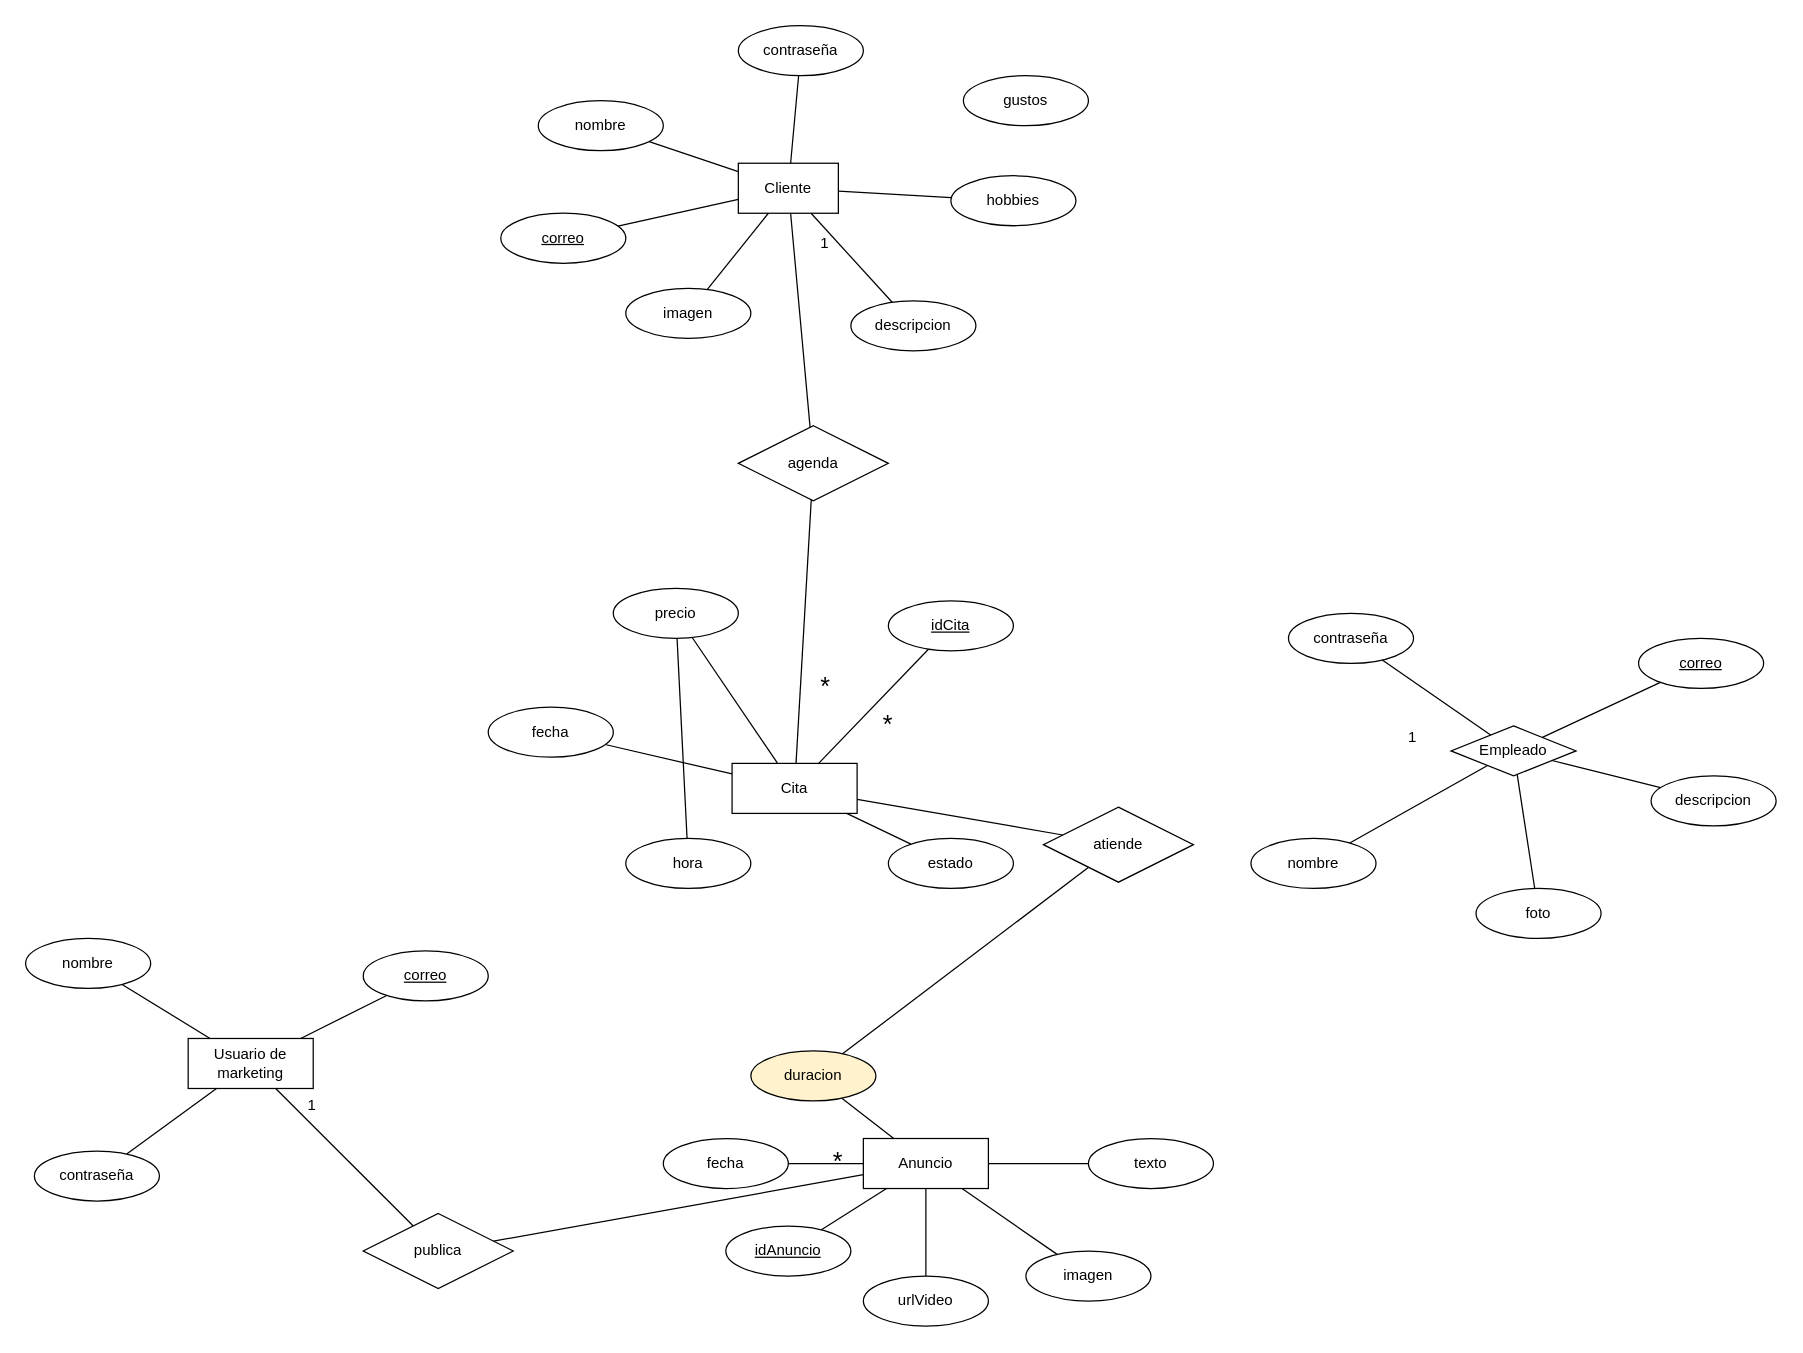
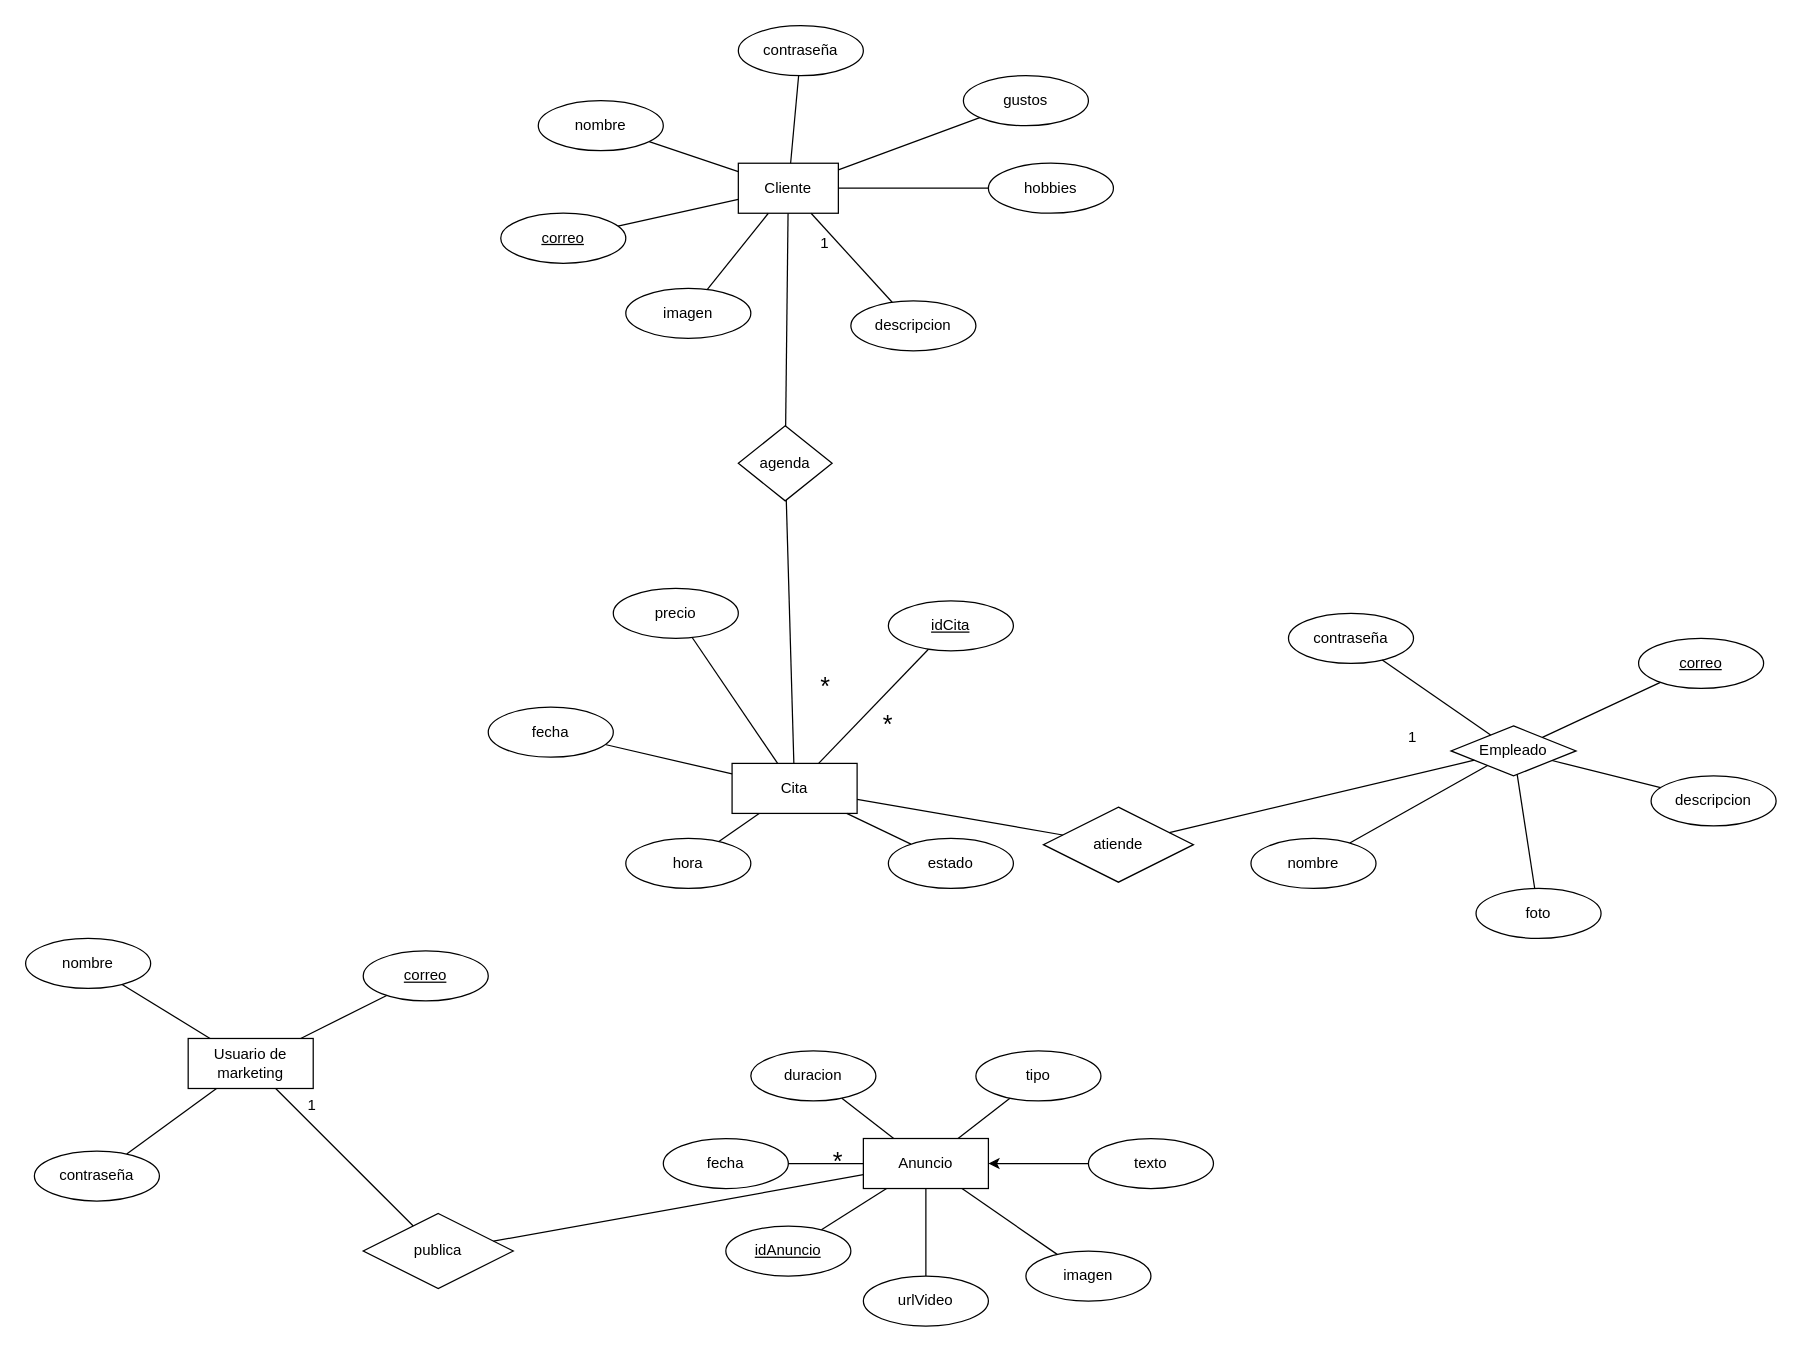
edge "gustos" -- "Cliente": added
node "hobbies": moved (1013, 201) -> (1051, 188)
node "agenda": size 150x75 -> 94x75
edge "precio" -- "hora": now "Cita" -- "hora"
edge "atiende" -- "duracion": now "atiende" -- "Empleado"
node "duracion": fillcolor #fff2cc -> #ffffff
node "tipo": added
edge "tipo" -- "Anuncio": added
edge "Anuncio" -- "texto": arrowhead none -> classic
